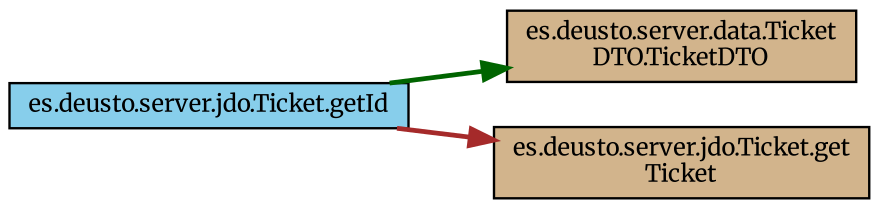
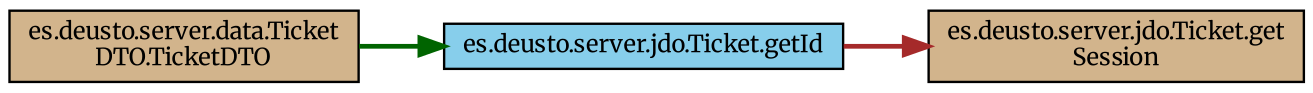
edge "es.deusto.server.jdo.Ticket.getId" -> "es.deusto.server.data.Ticket DTO.TicketDTO": reversed
node "es.deusto.server.jdo.Ticket.get Ticket": label "es.deusto.server.jdo.Ticket.get Ticket" -> "es.deusto.server.jdo.Ticket.get Session"
